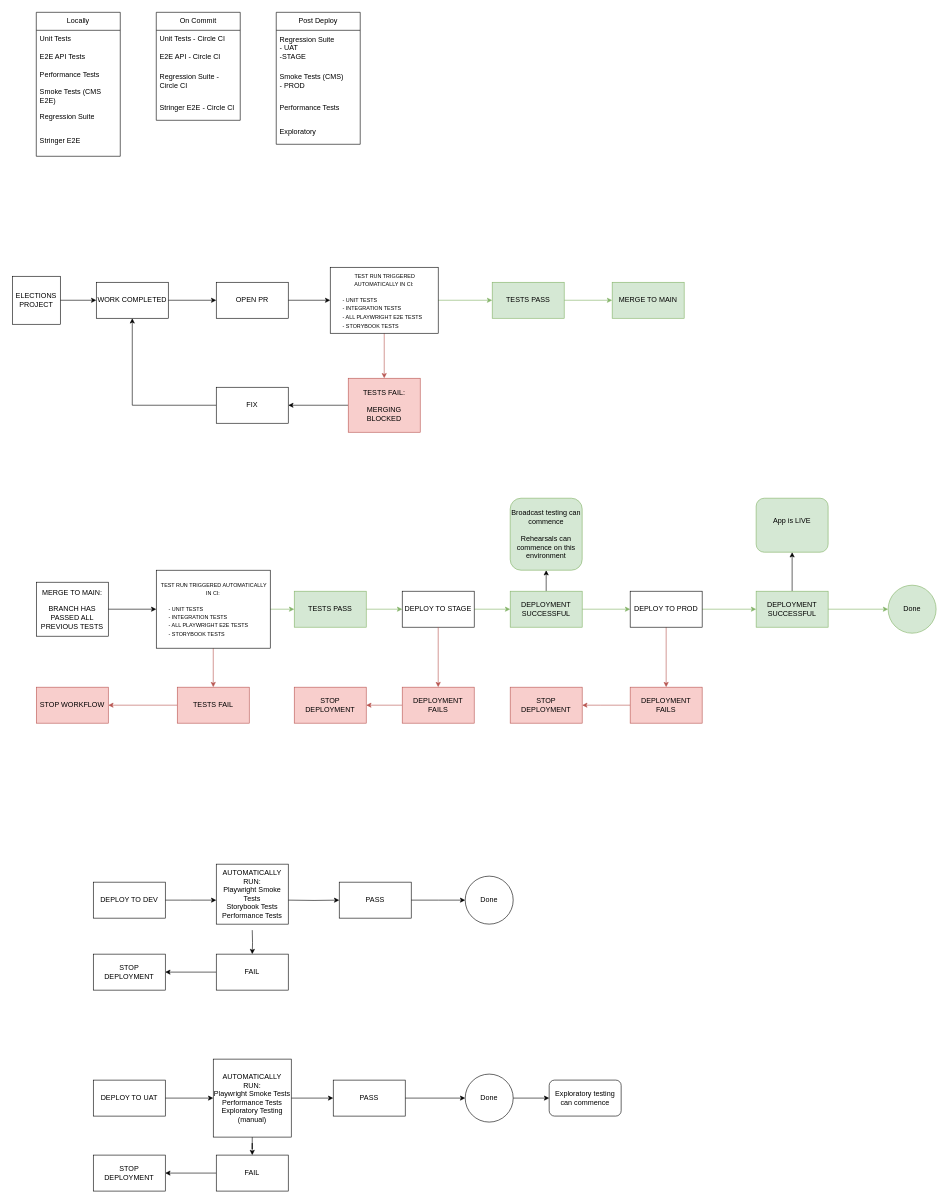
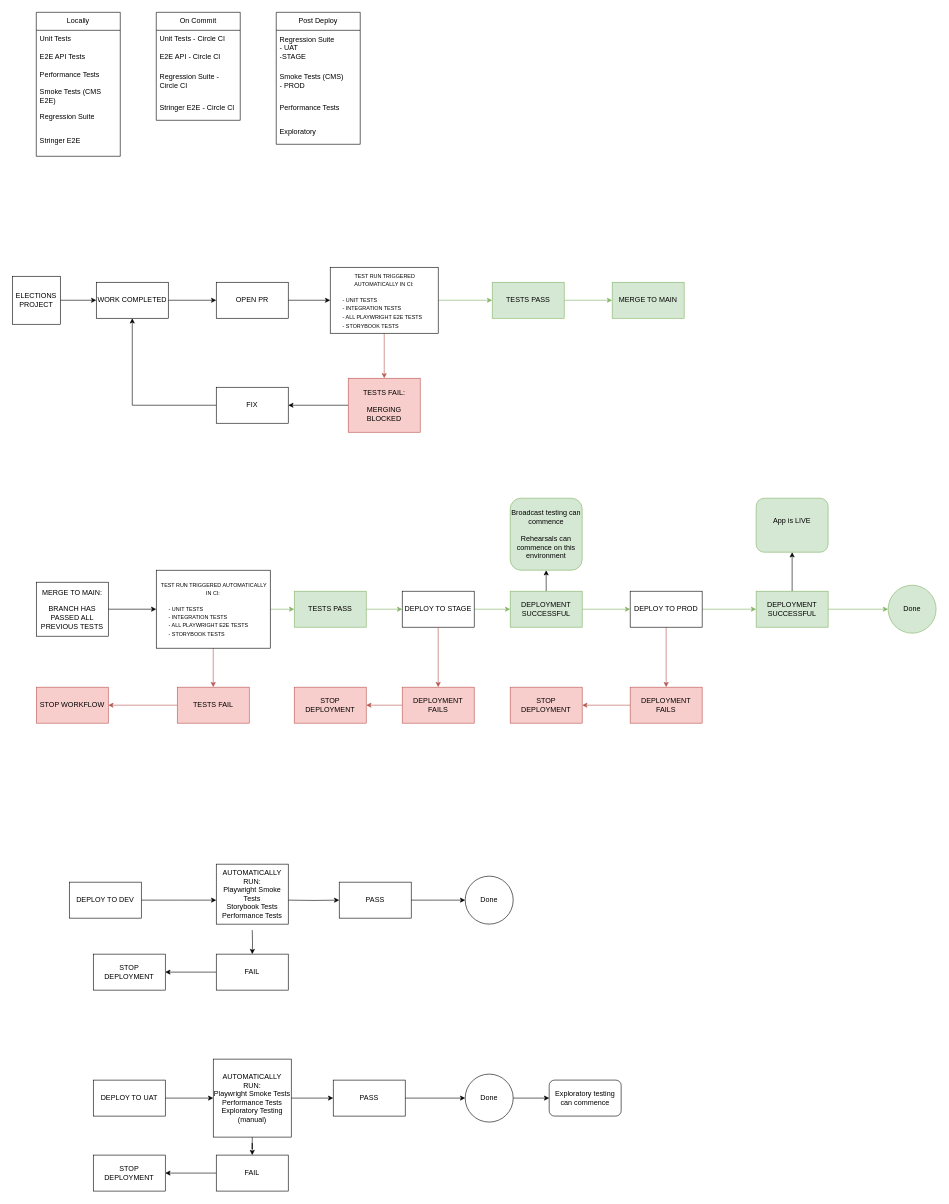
node "DEPLOY TO DEV": moved (129, 900) -> (105, 900)
